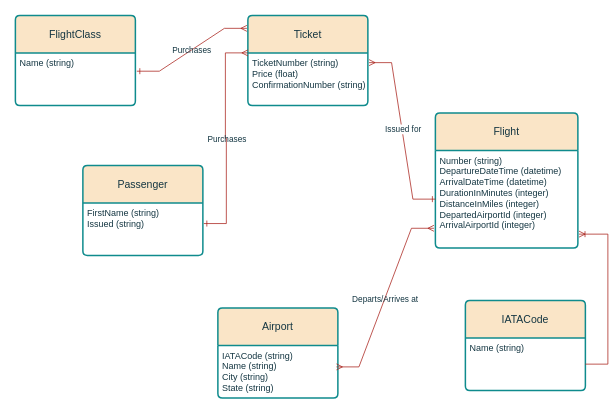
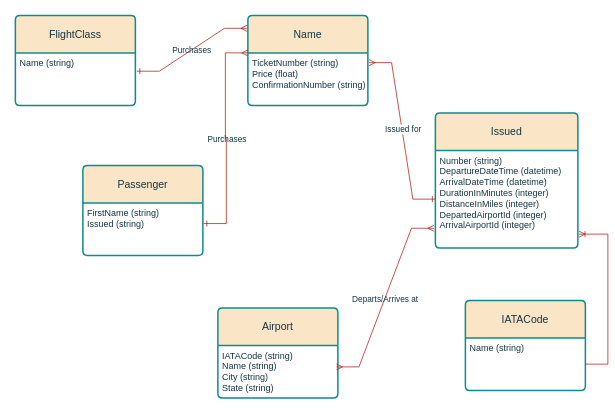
node "Ticket": label "Ticket" -> "Name"
node "Flight": label "Flight" -> "Issued"
